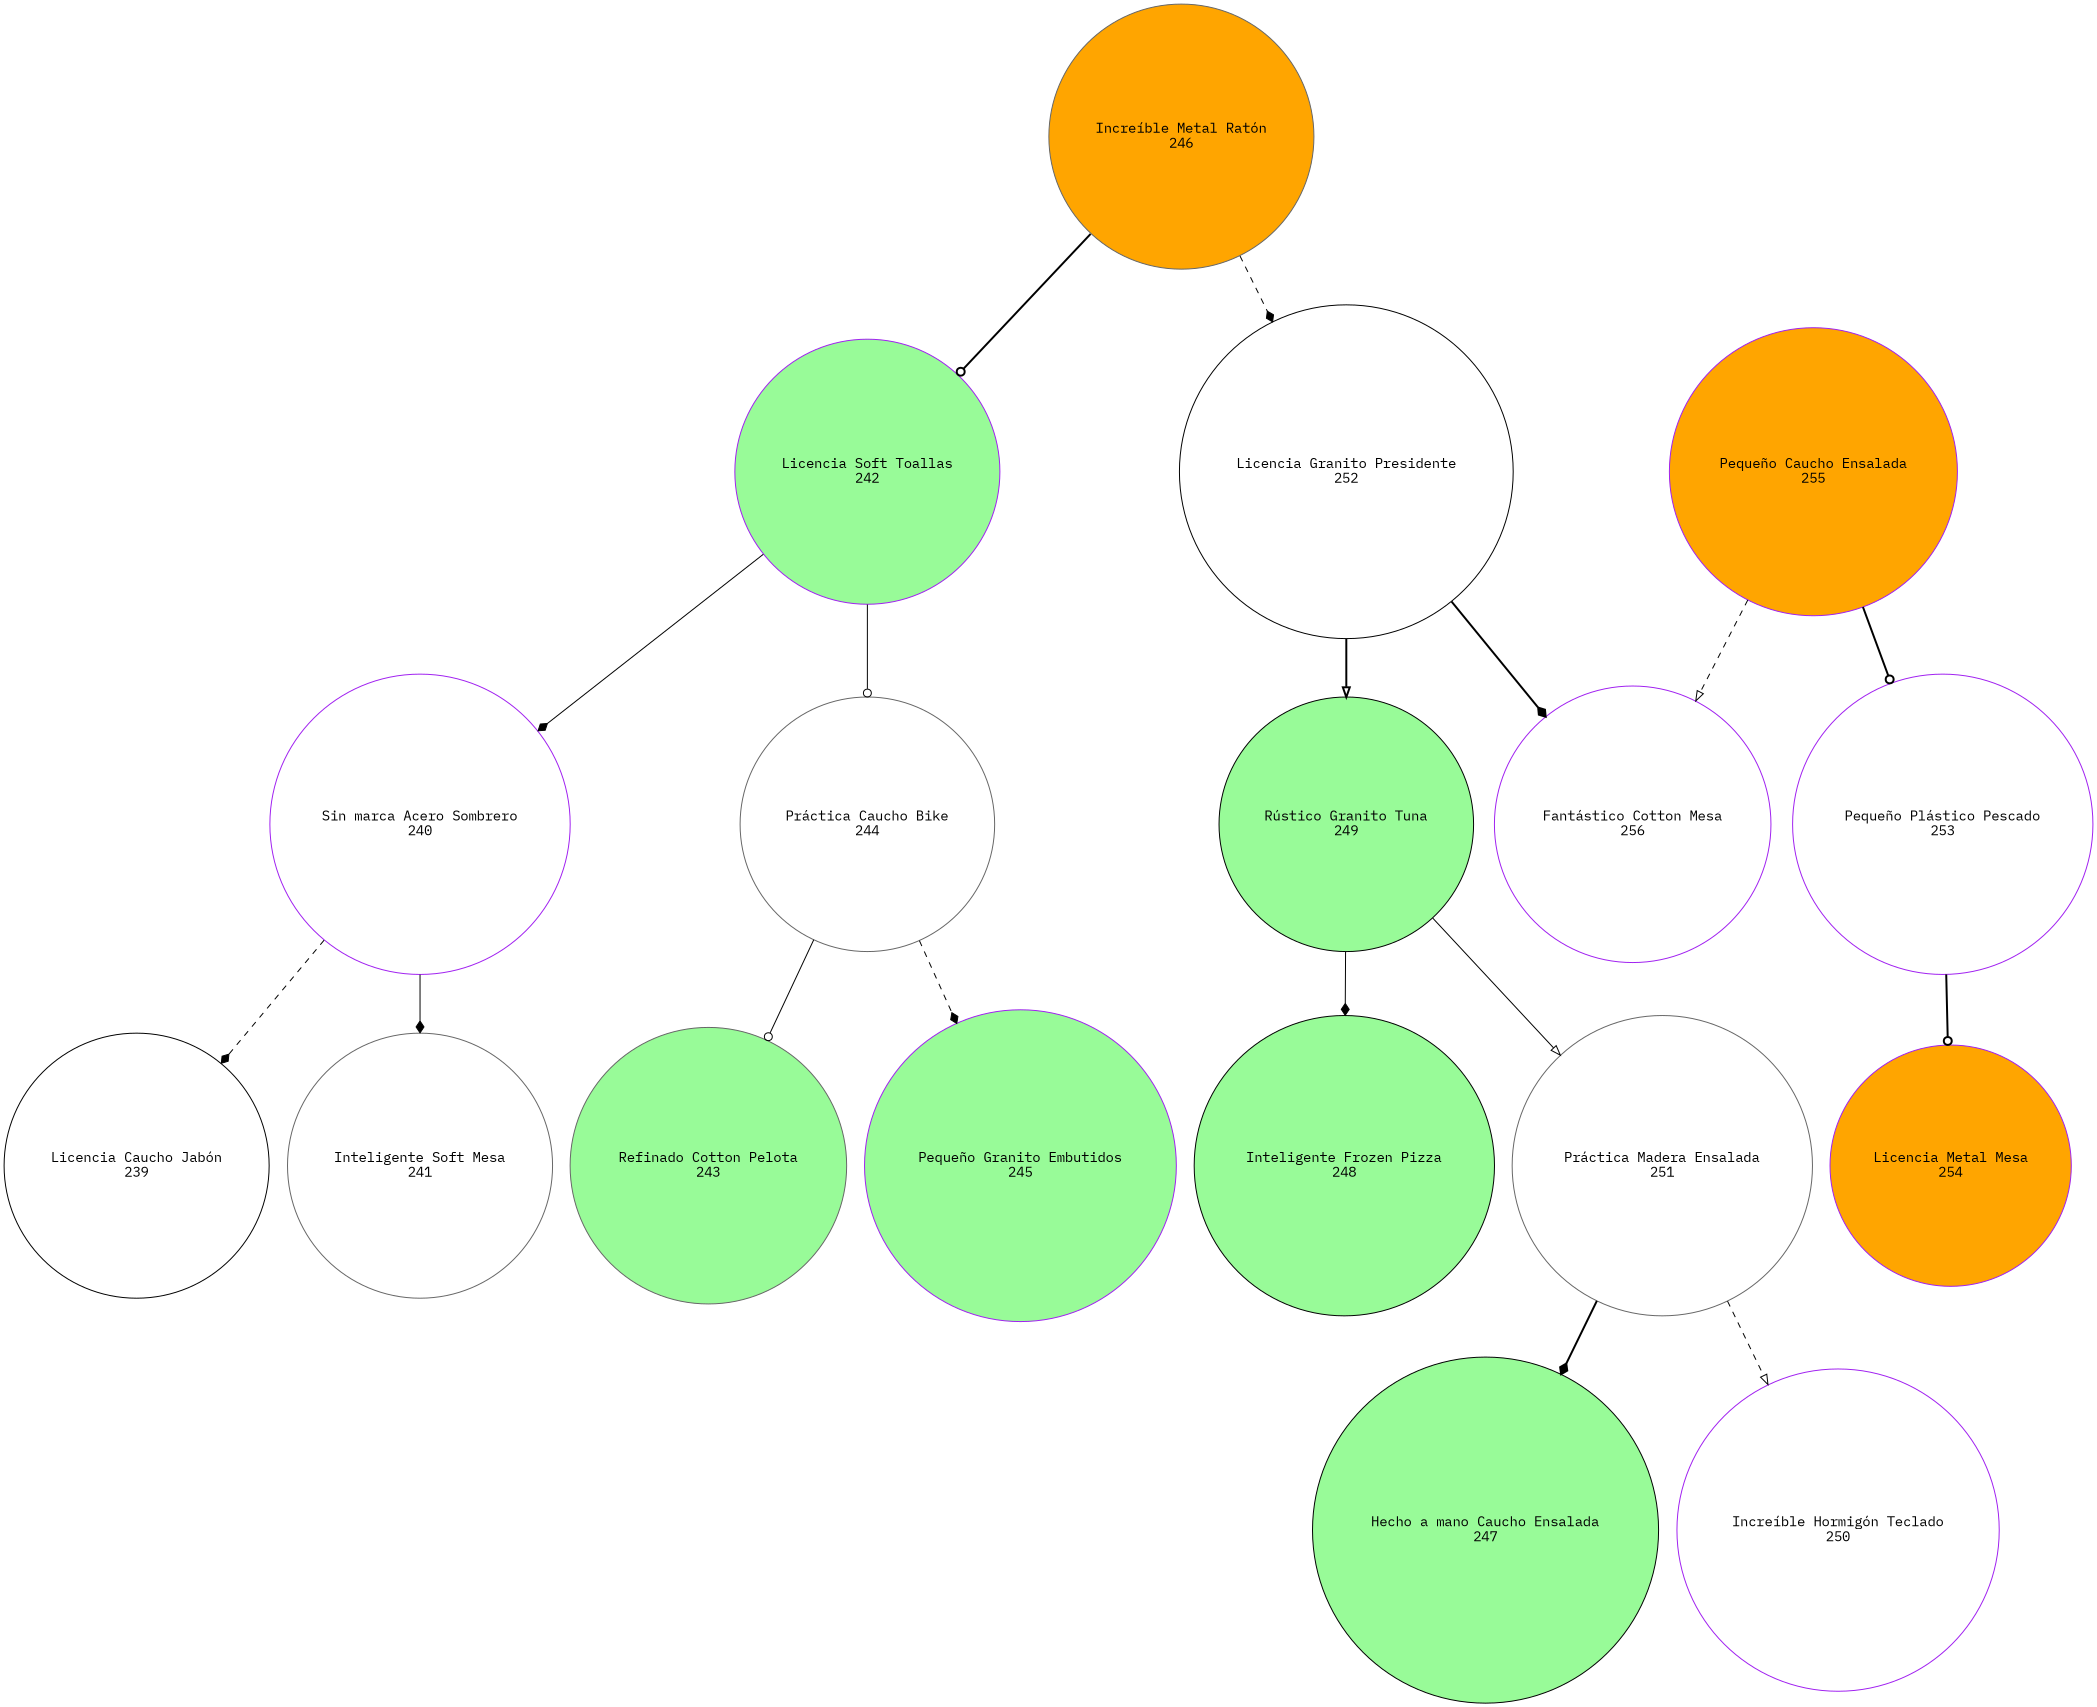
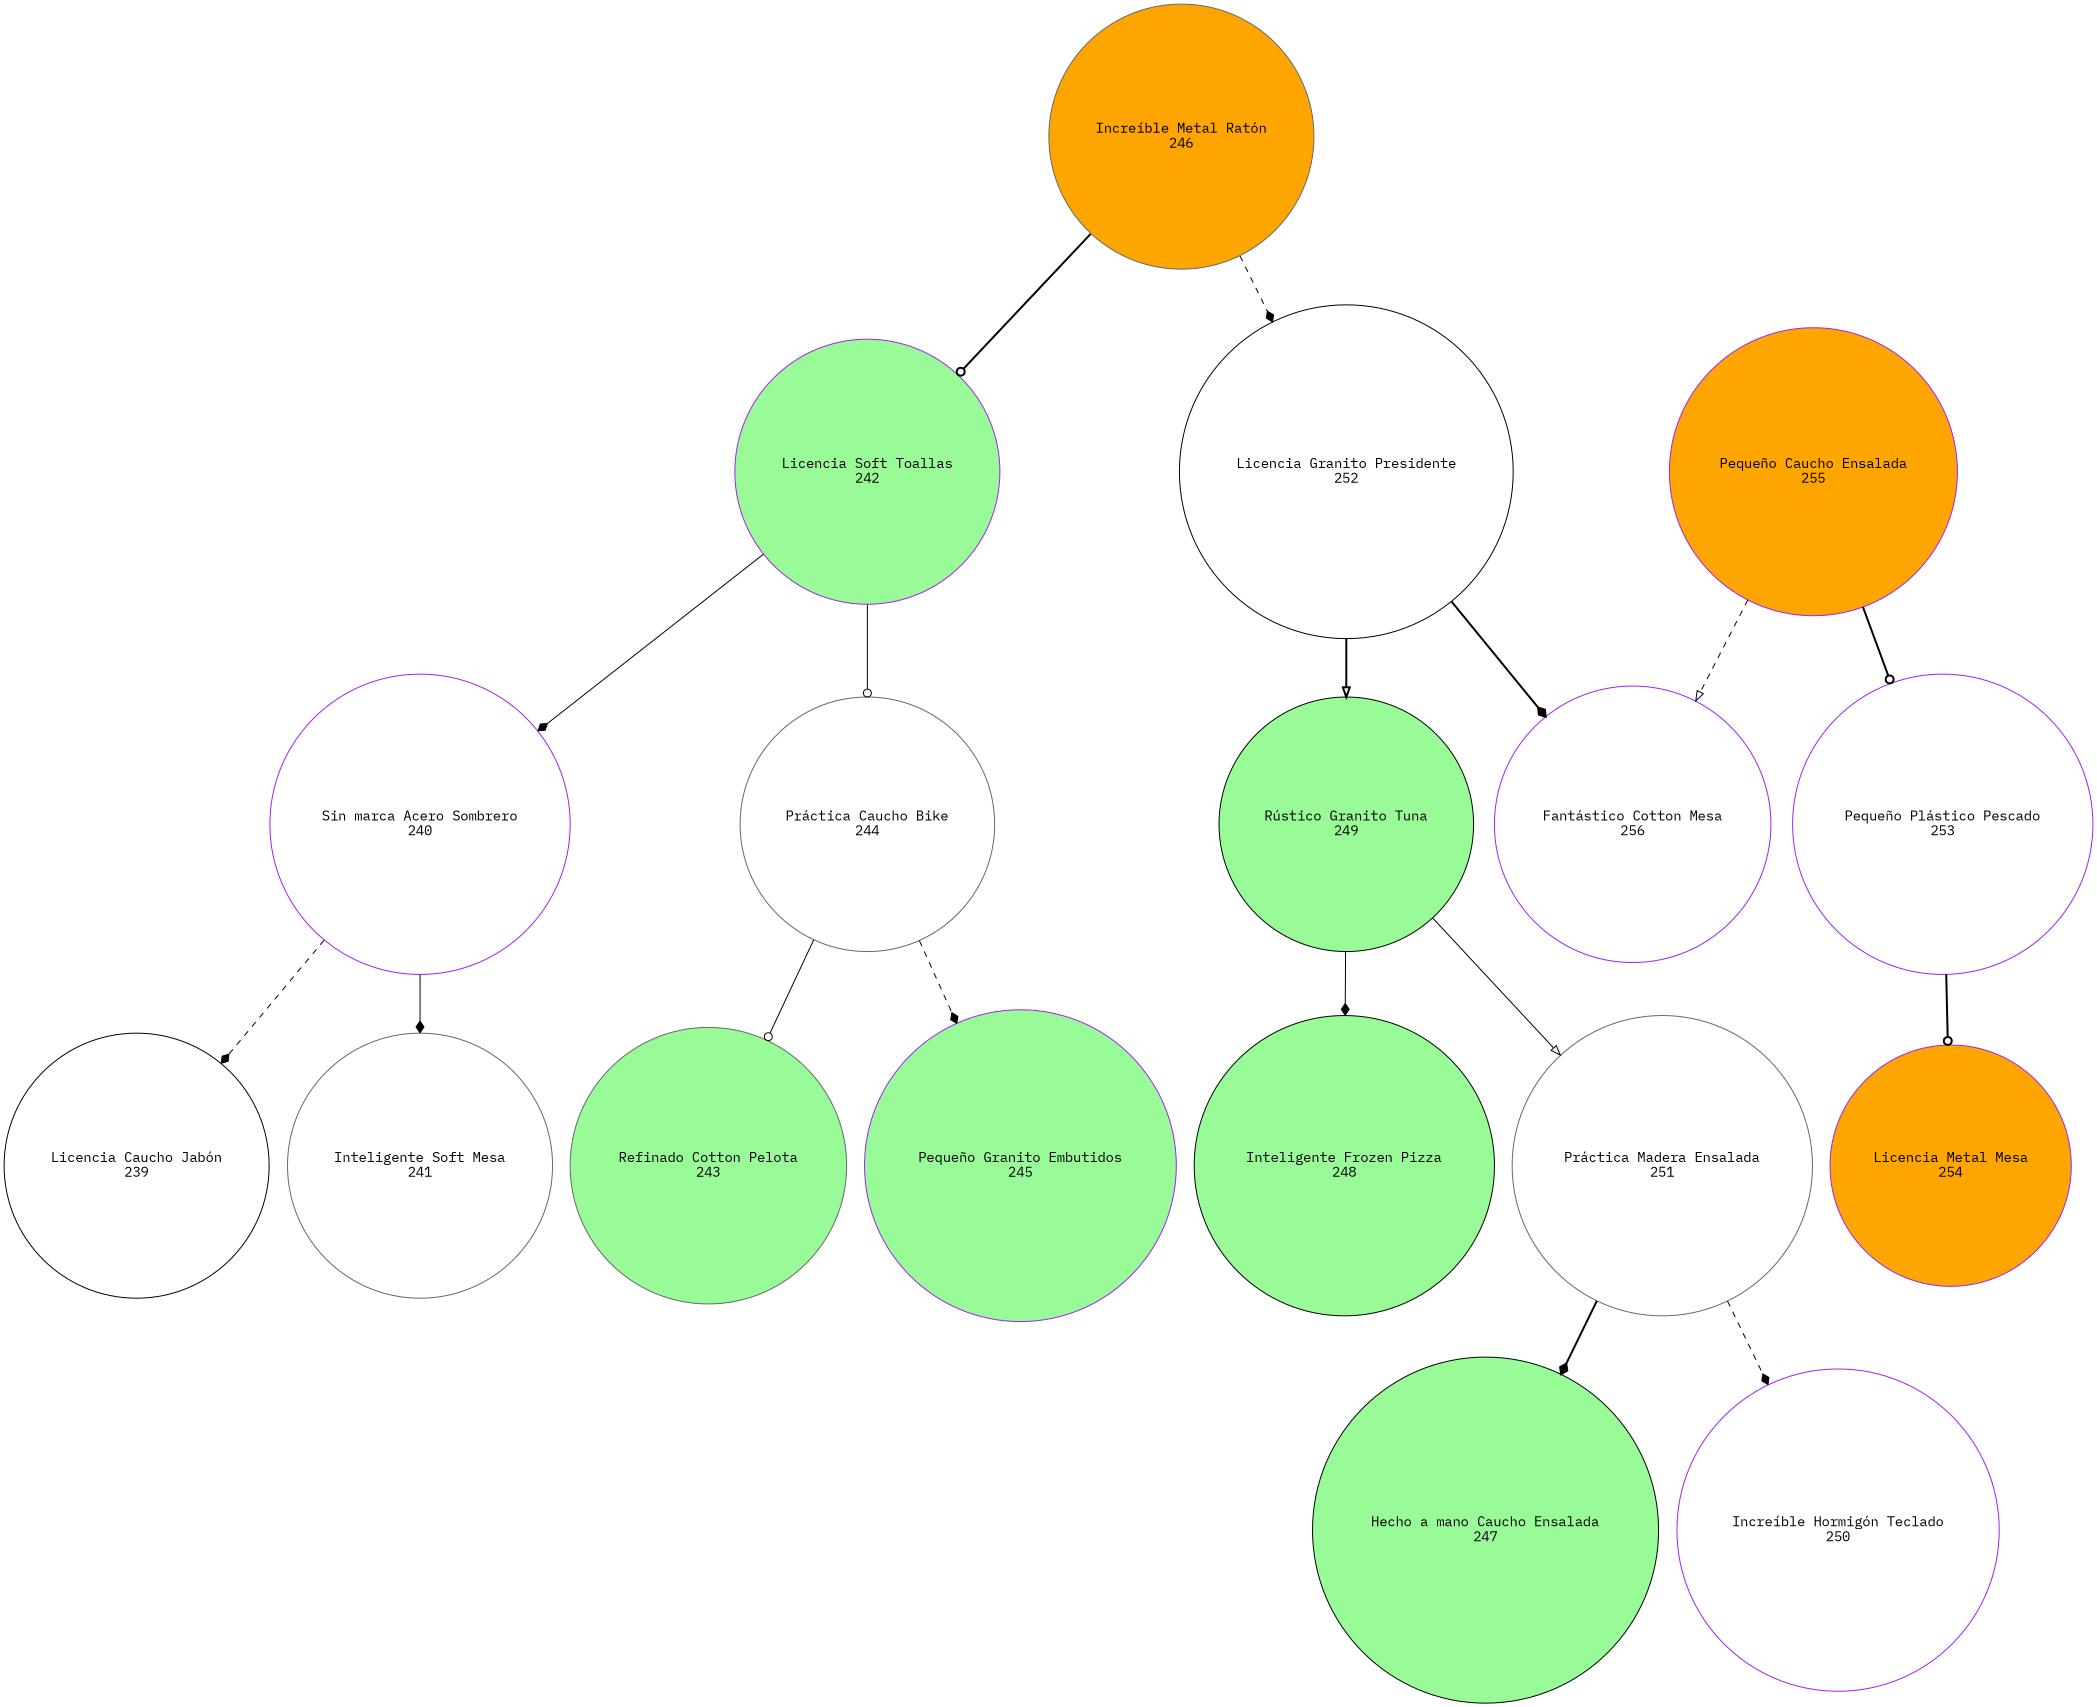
edge "Práctica Madera Ensalada 251" -> "Increíble Hormigón Teclado 250": arrowhead onormal -> diamond
